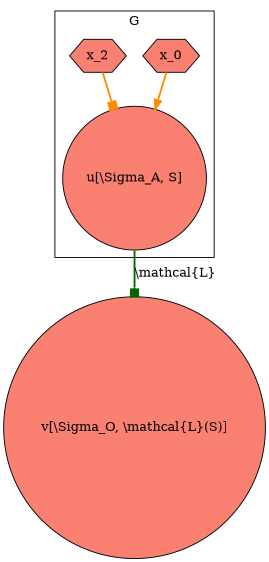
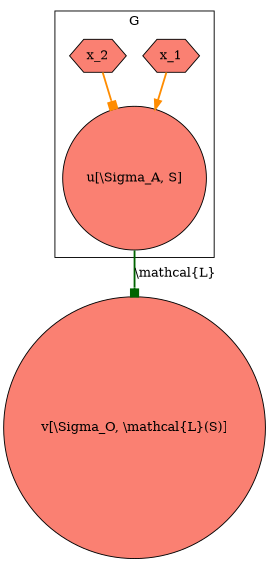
node "x_0": label "x_0" -> "x_1"
